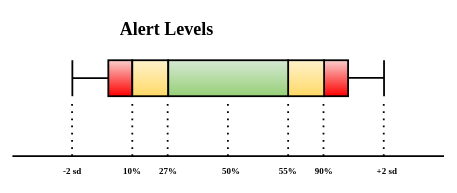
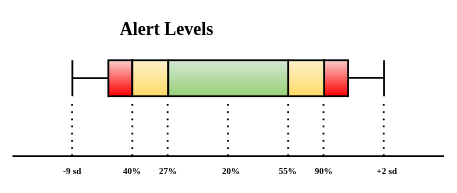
node "-2 sd": label "-2 sd" -> "-9 sd"
node "10%": label "10%" -> "40%"
node "50%": label "50%" -> "20%"
